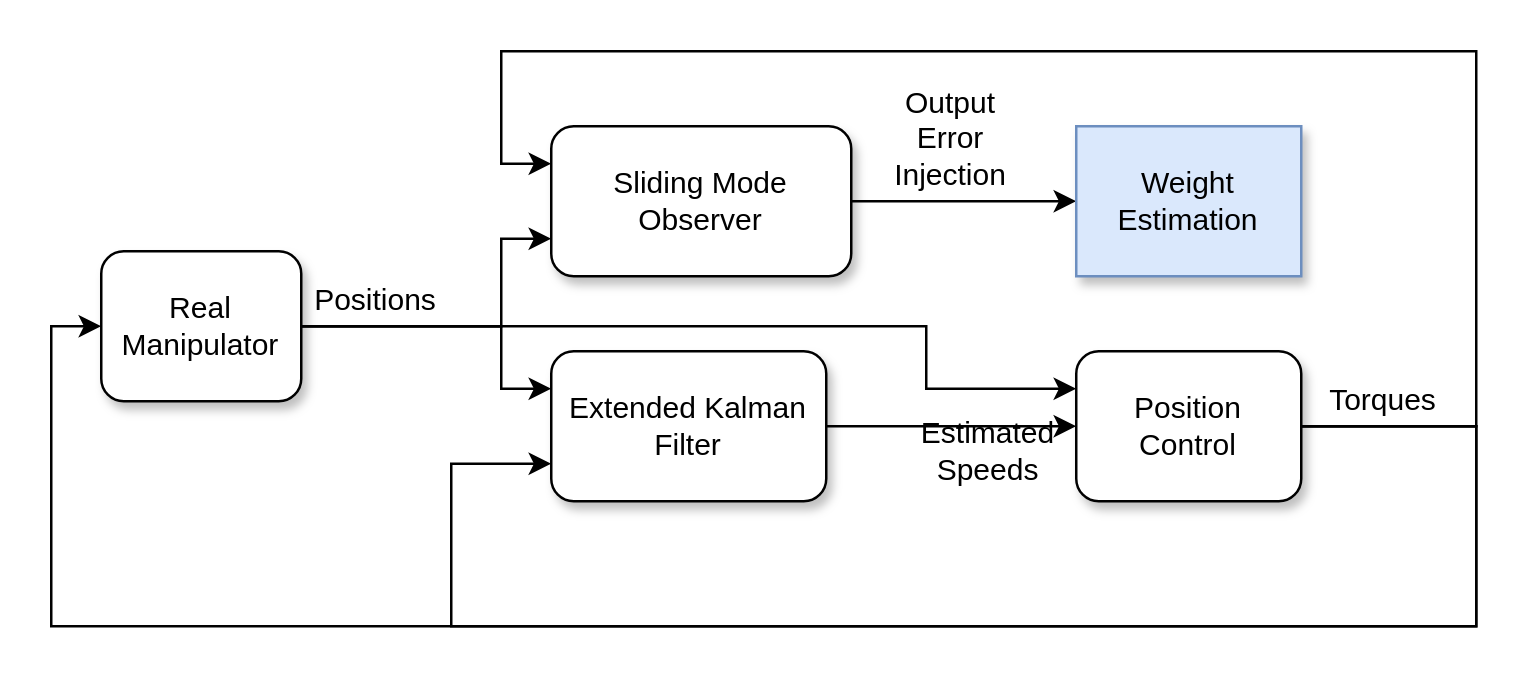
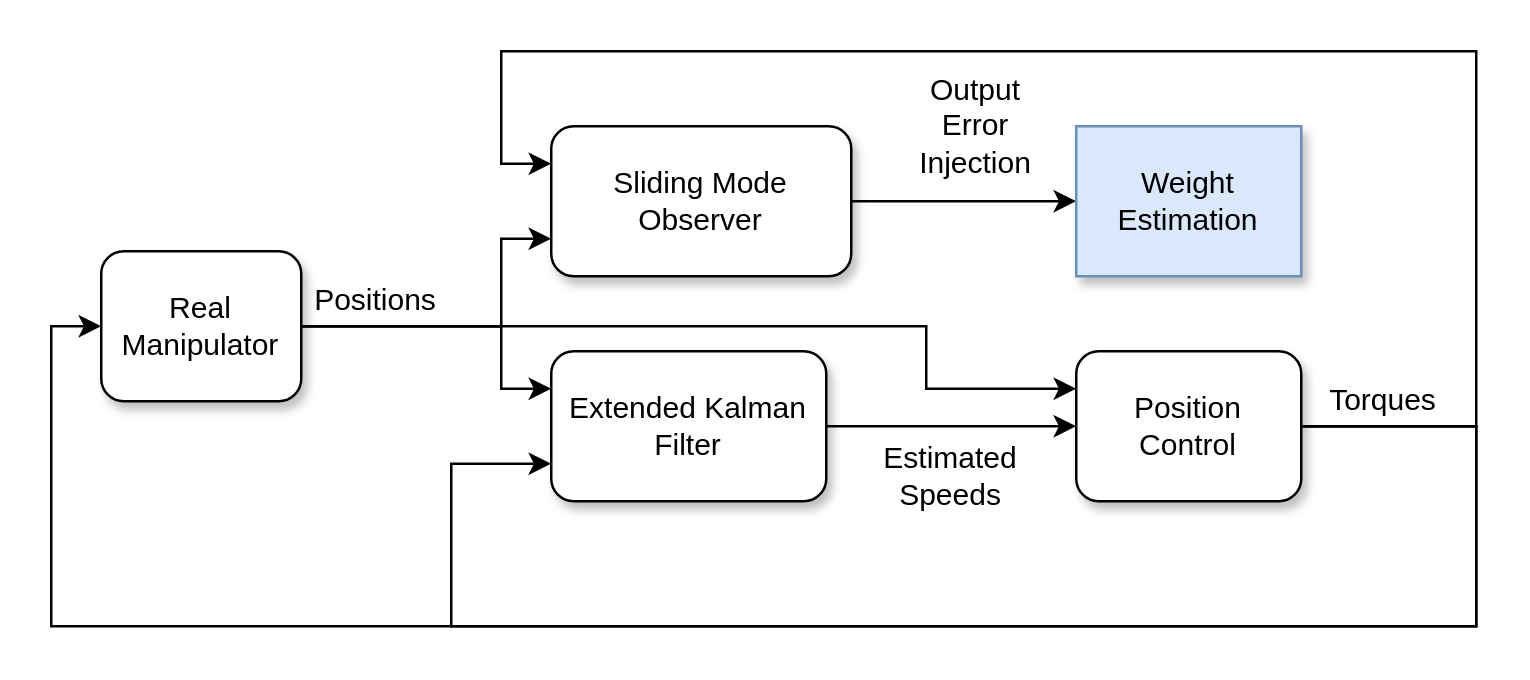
node "Output Error Injection": moved (951, 139) -> (976, 126)
node "Estimated Speeds": moved (989, 451) -> (951, 476)
